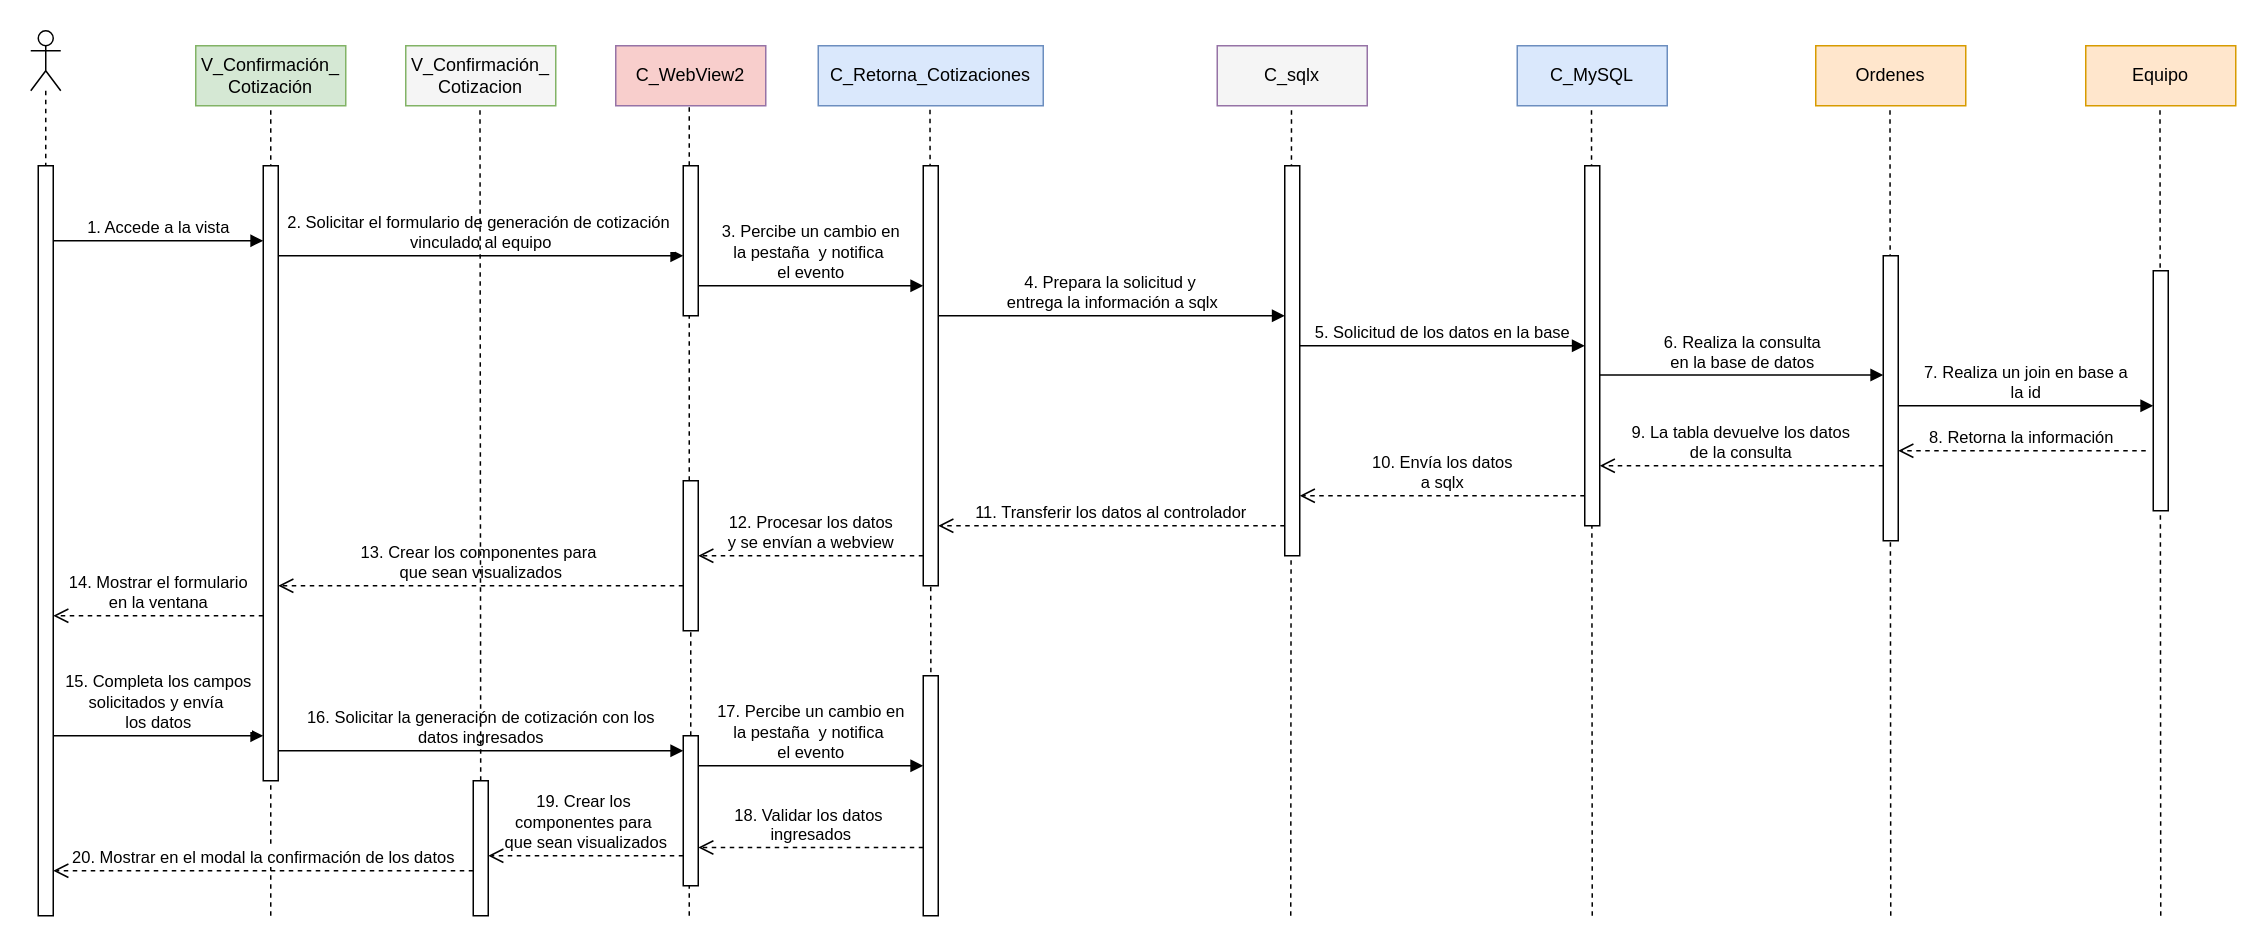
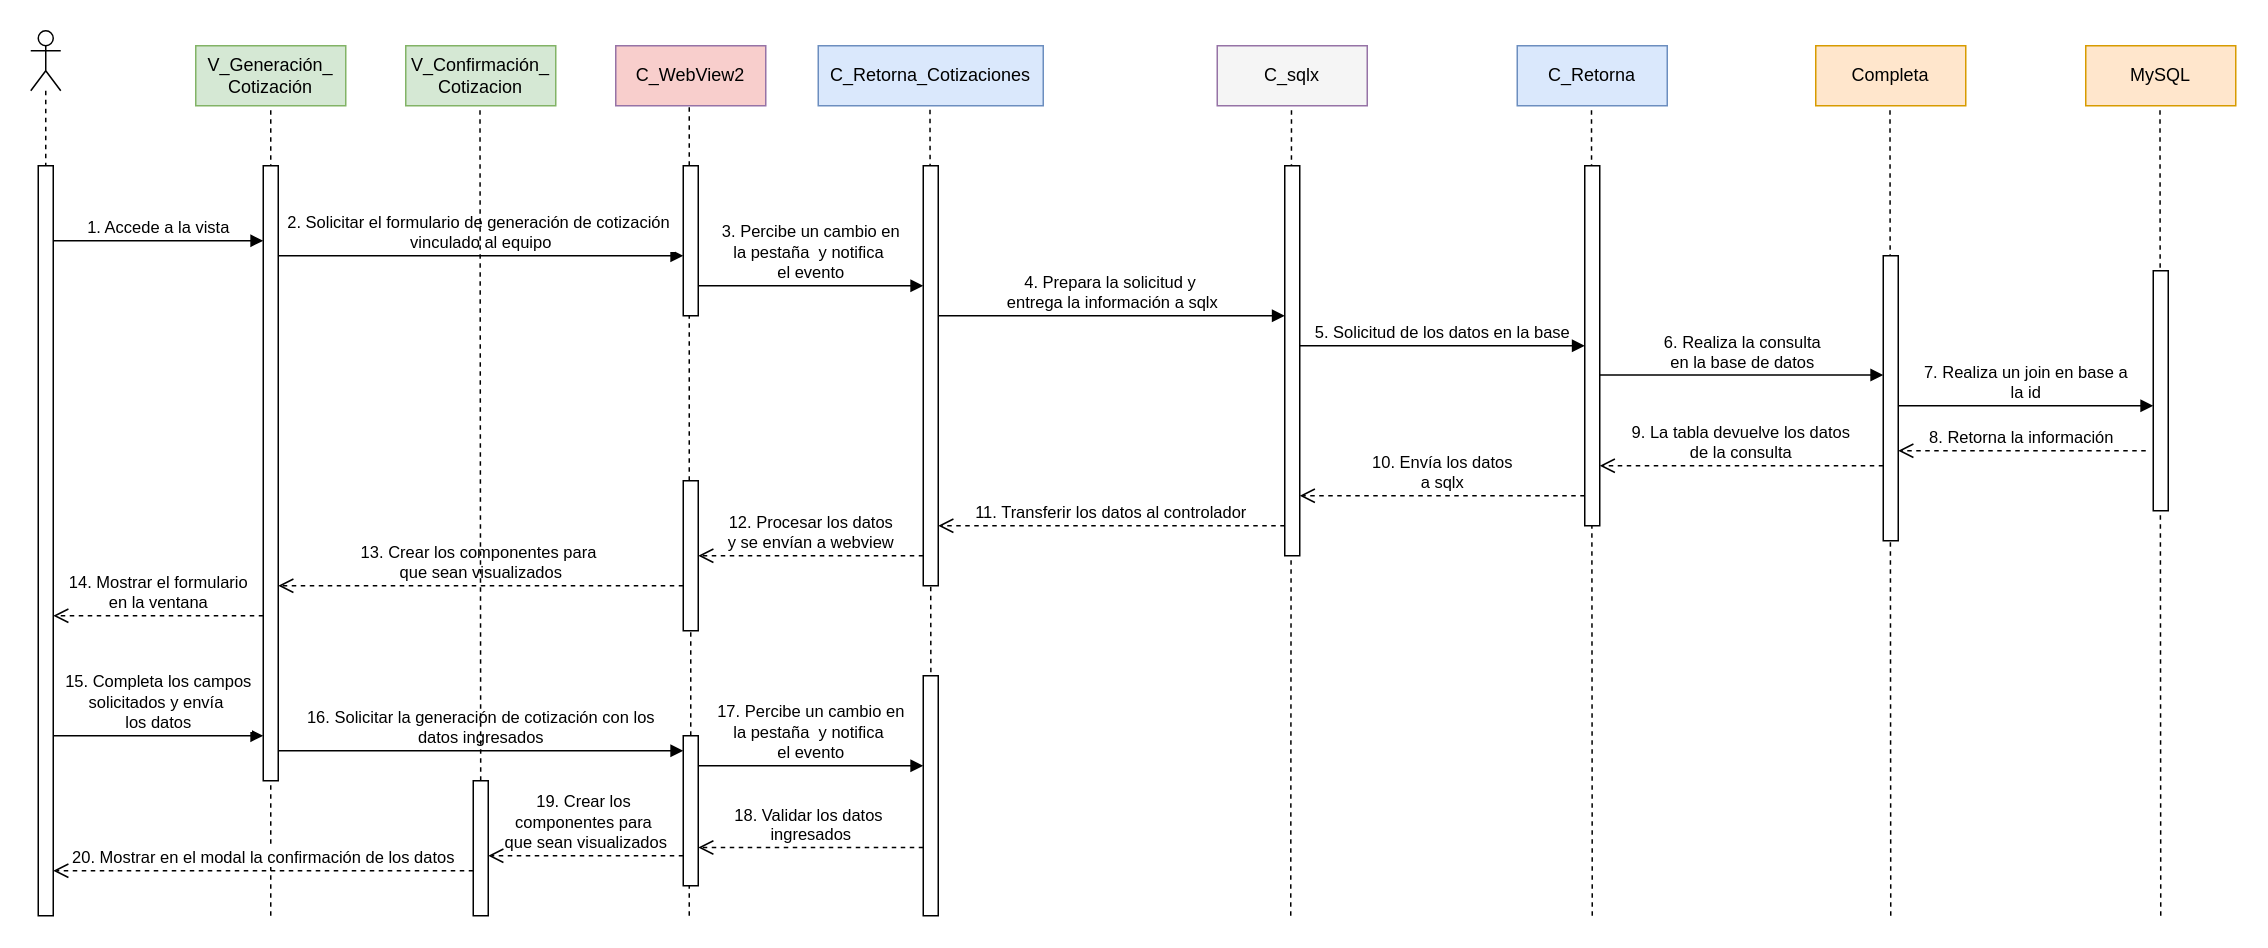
node "V_Confirmación_ Cotización": label "V_Confirmación_ Cotización" -> "V_Generación_ Cotización"
node "V_Confirmación_ Cotizacion": fillcolor #f5f5f5 -> #d5e8d4
node "C_MySQL": label "C_MySQL" -> "C_Retorna"
node "Ordenes": label "Ordenes" -> "Completa"
node "Equipo": label "Equipo" -> "MySQL"
